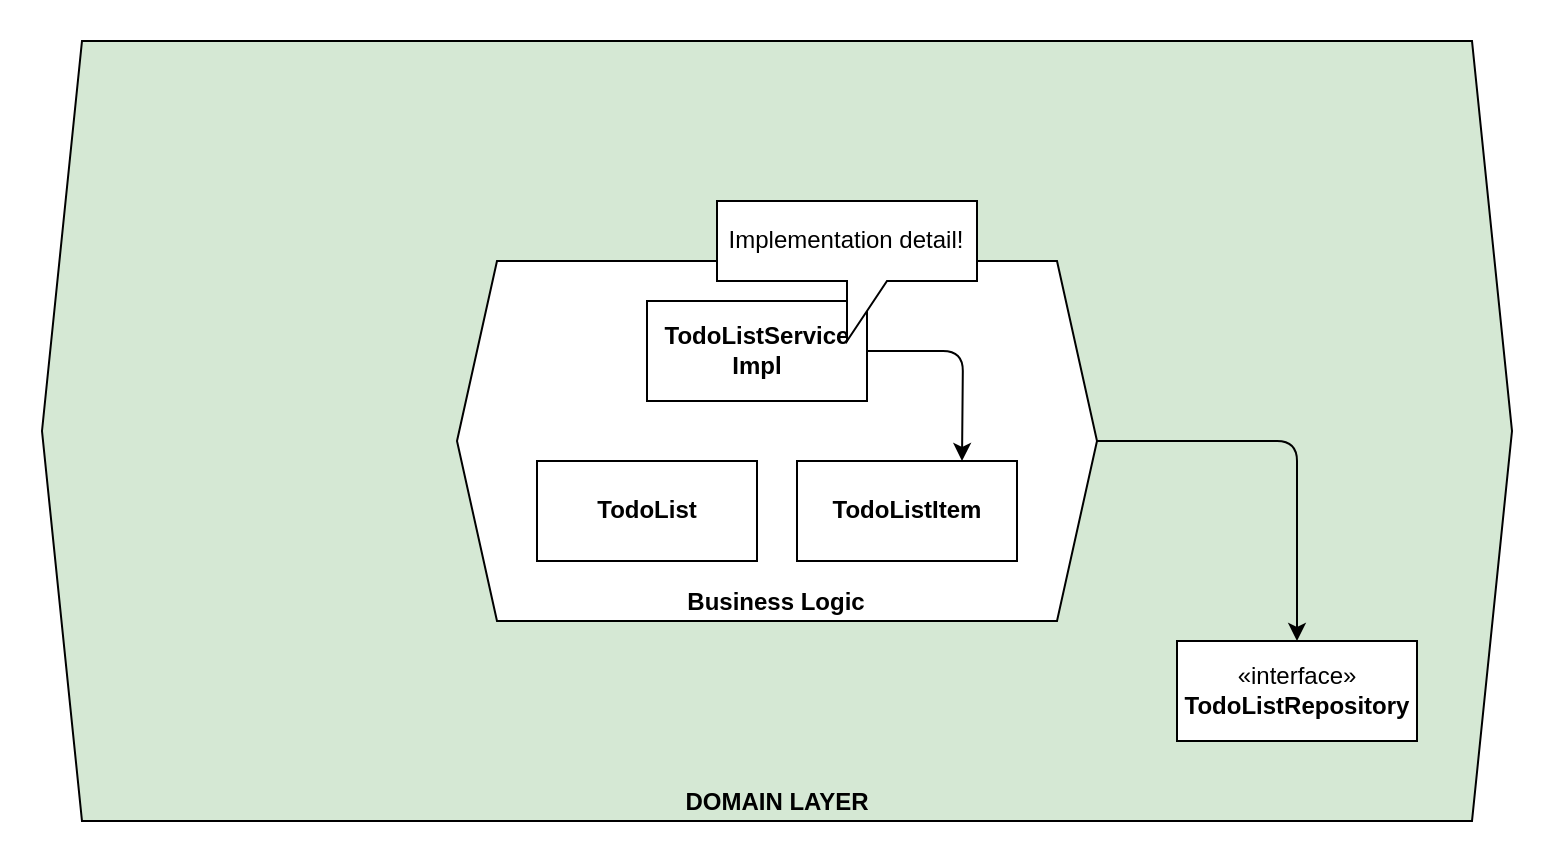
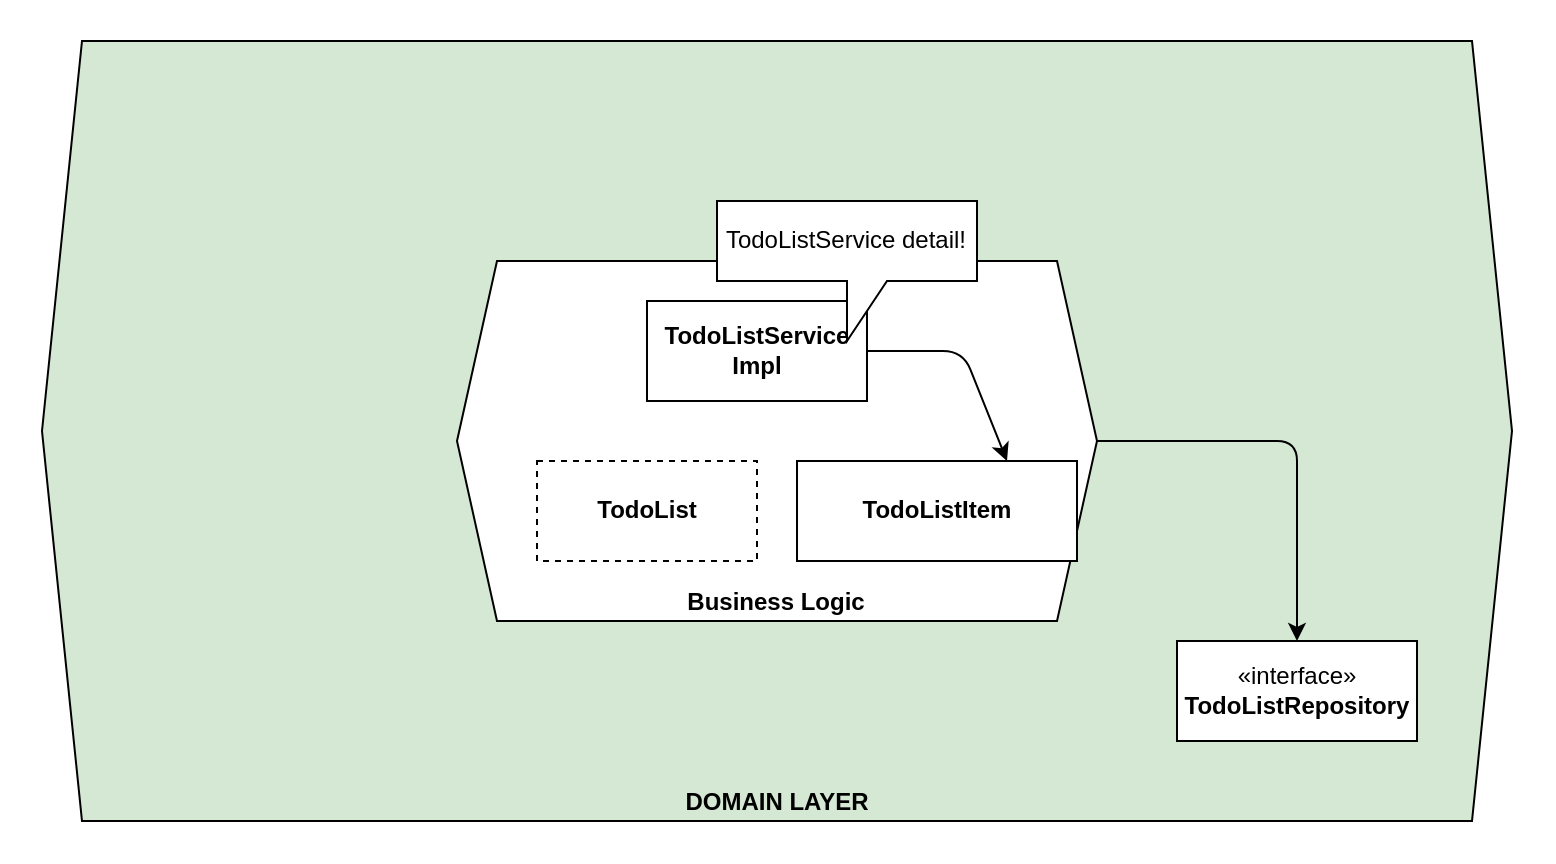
node "Implementation detail!": label "Implementation detail!" -> "TodoListService detail!"
node "TodoList": style solid -> dashed
node "TodoListItem": size 220x100 -> 280x100
